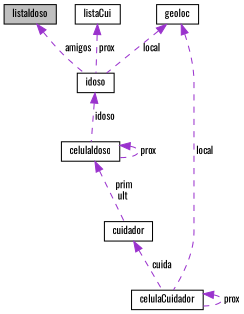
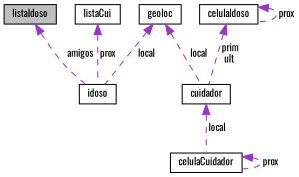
edge "celulaIdoso" -> "idoso": removed, label "idoso"
edge "celulaCuidador" -> "geoloc": now "cuidador" -> "geoloc"
edge "celulaCuidador" -> "cuidador": label " cuida" -> " local"
